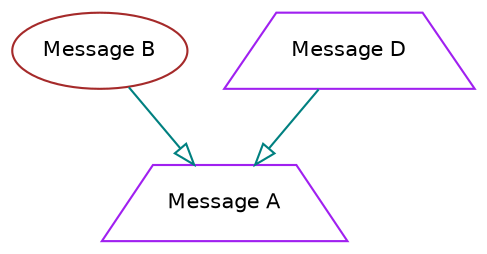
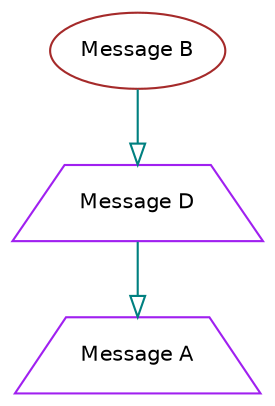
edge "Message B" -> "Message A": now "Message B" -> "Message D"
